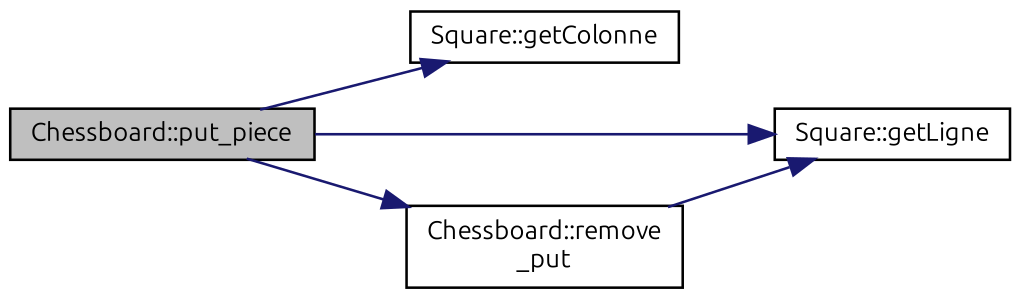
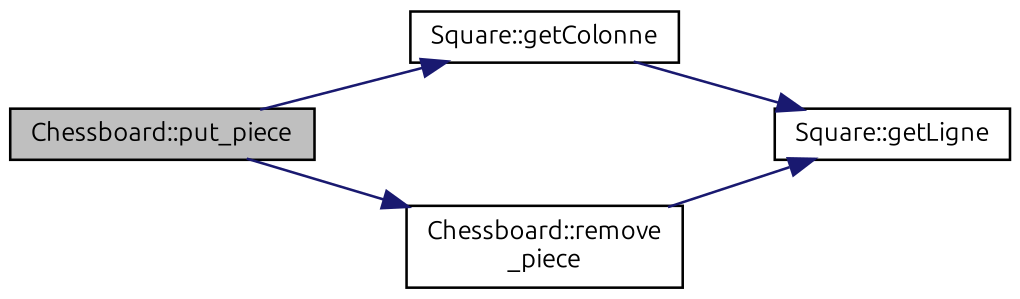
edge "Chessboard::put_piece" -> "Square::getLigne": now "Square::getColonne" -> "Square::getLigne"
node "Chessboard::remove _put": label "Chessboard::remove _put" -> "Chessboard::remove _piece"
